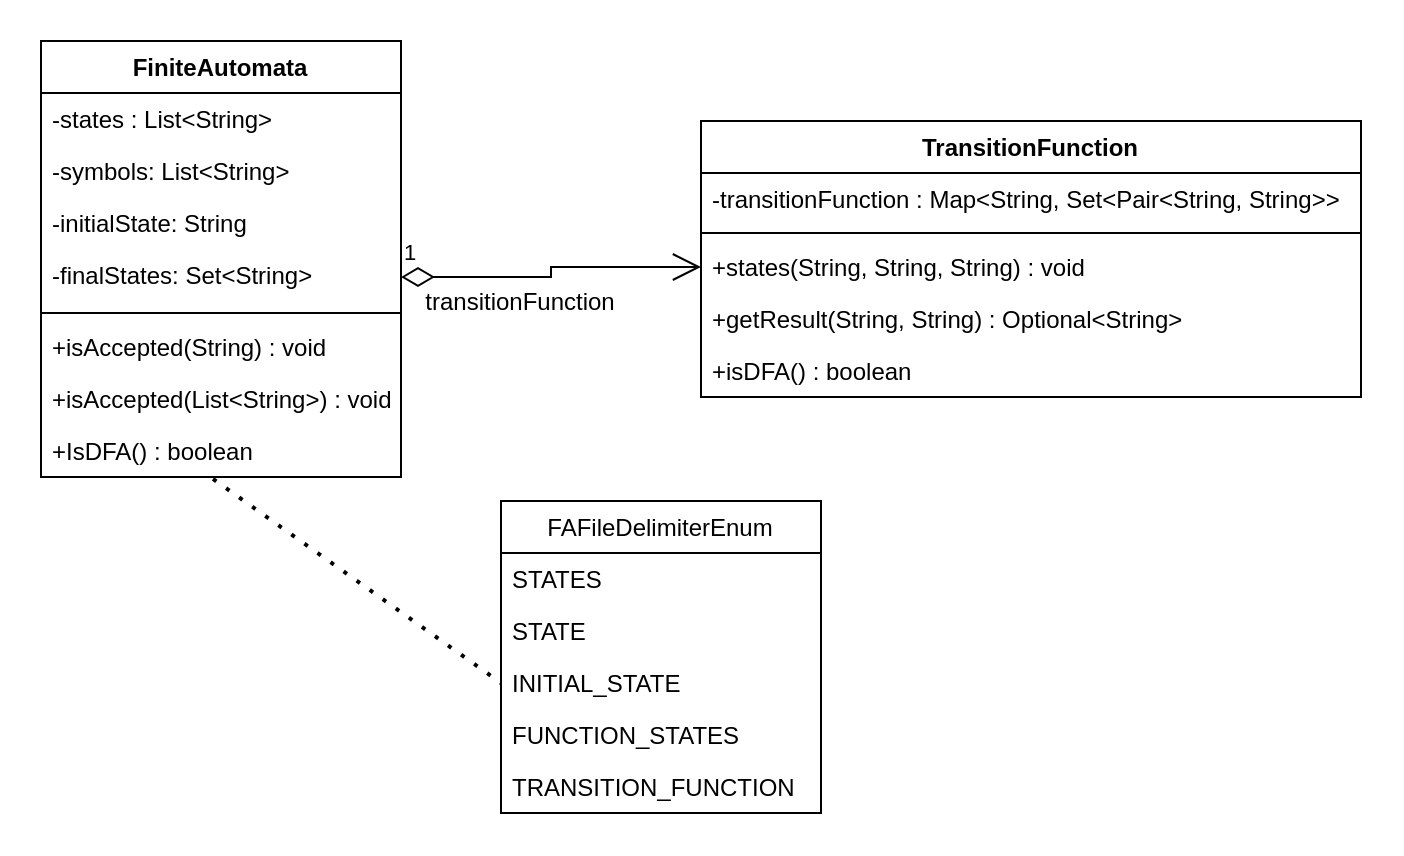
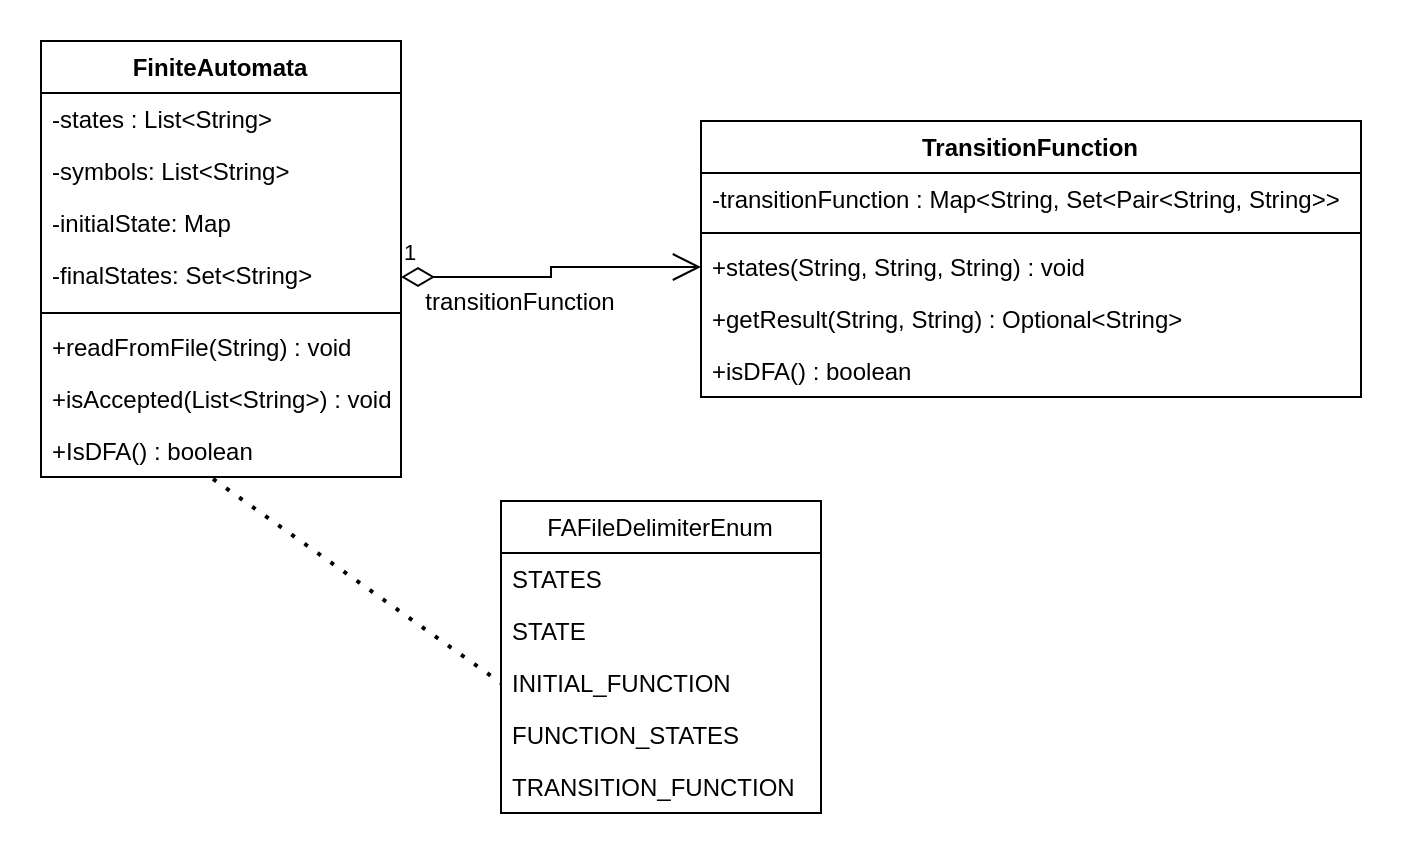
node "-initialState: String": label "-initialState: String" -> "-initialState: Map"
node "+isAccepted(String) : void": label "+isAccepted(String) : void" -> "+readFromFile(String) : void"
node "INITIAL_STATE": label "INITIAL_STATE" -> "INITIAL_FUNCTION"
